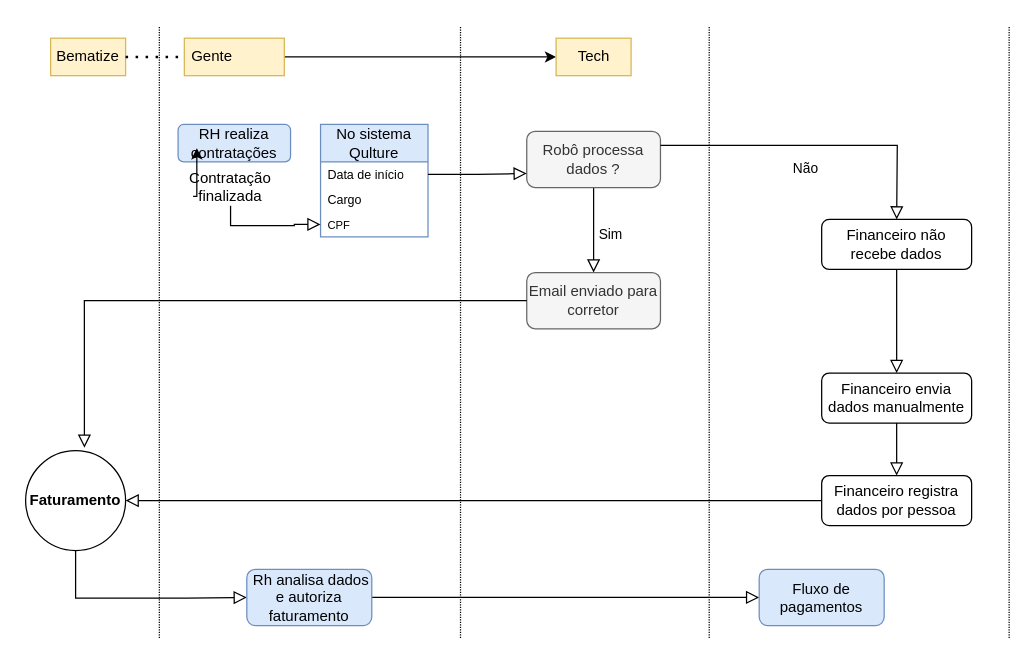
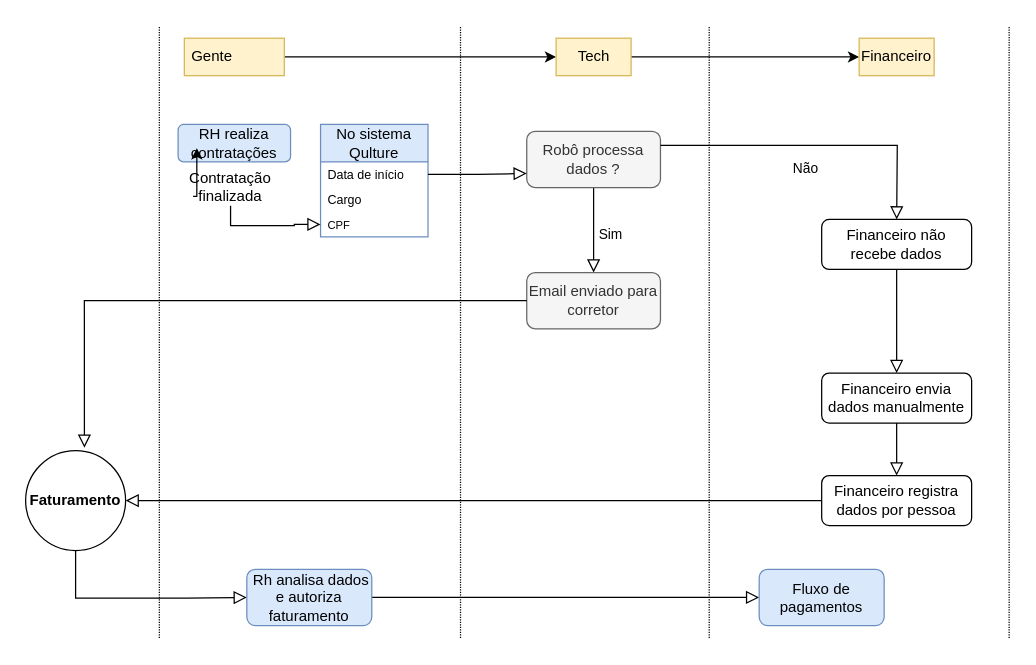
node "Bematize": removed
edge "Bematize" -- "Gente": removed
edge "Tech" -> "Financeiro": added
node "Financeiro": added
